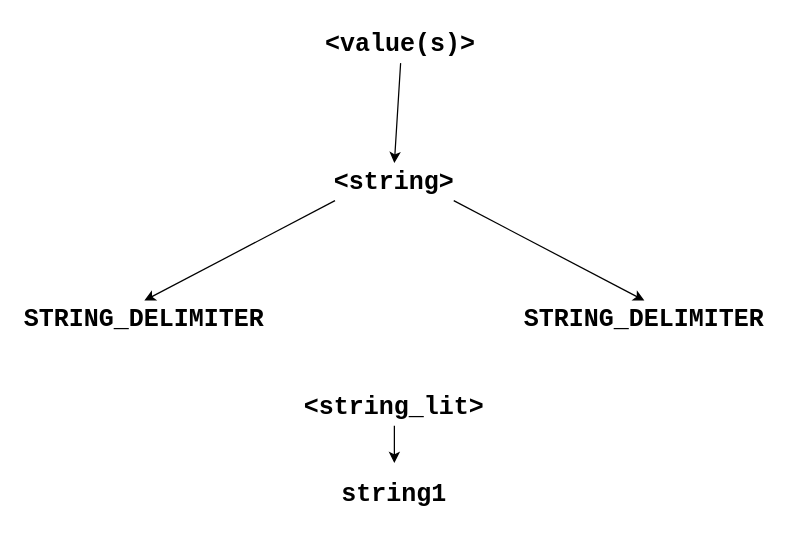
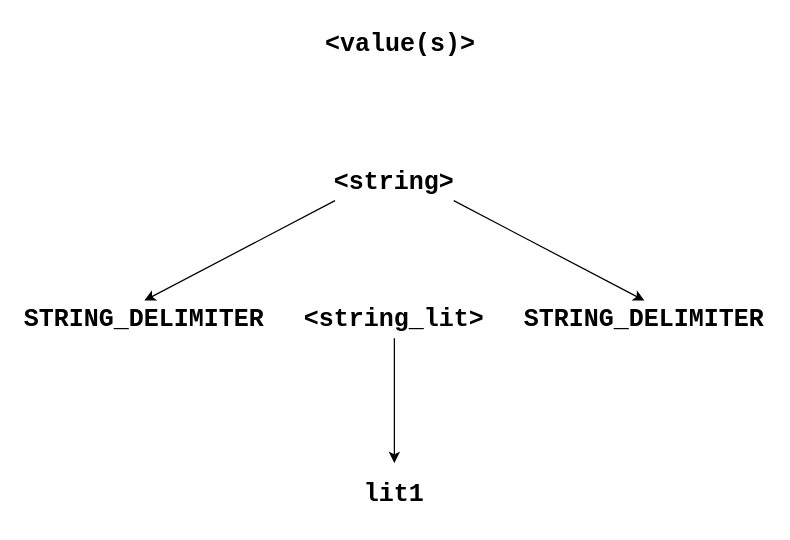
edge "<value(s)>" -> "<string>": removed
node "<string_lit>": moved (394, 407) -> (394, 319)
node "string1": label "string1" -> "lit1"
